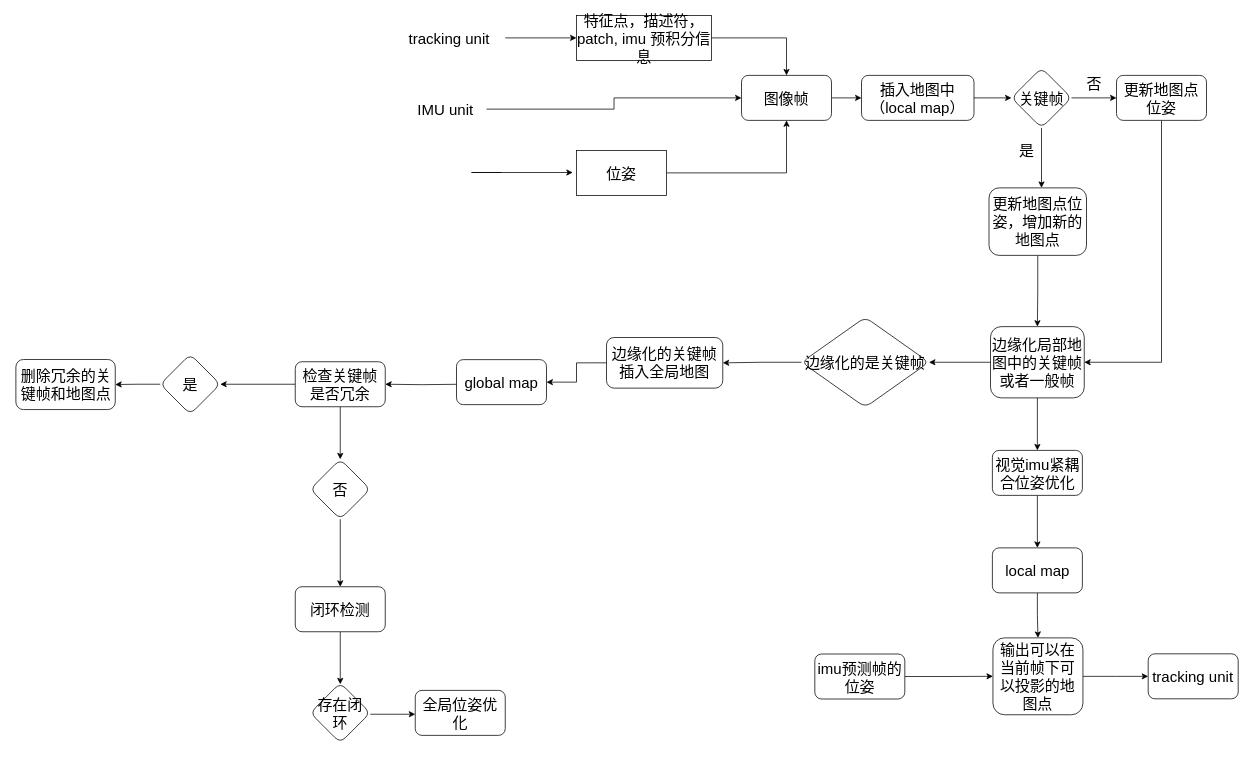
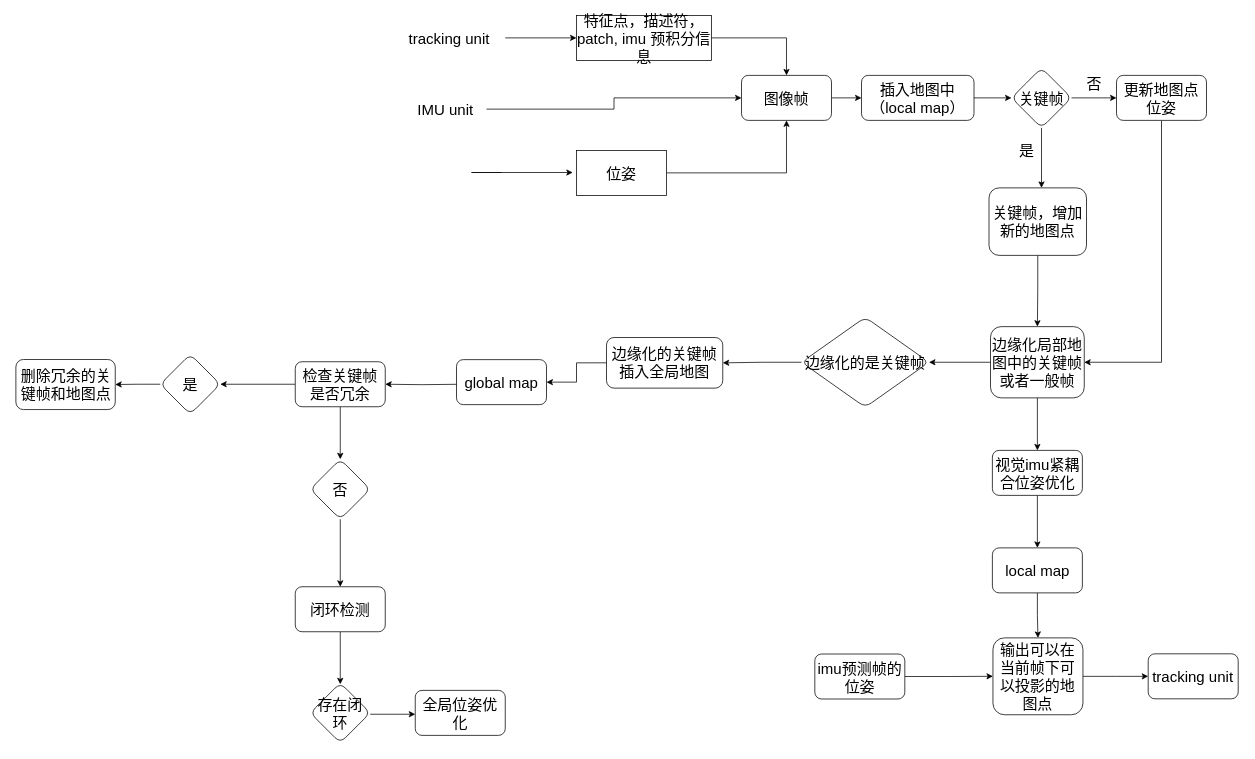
node "更新地图点位姿，增加新的地图点": label "更新地图点位姿，增加新的地图点" -> "关键帧，增加新的地图点"
